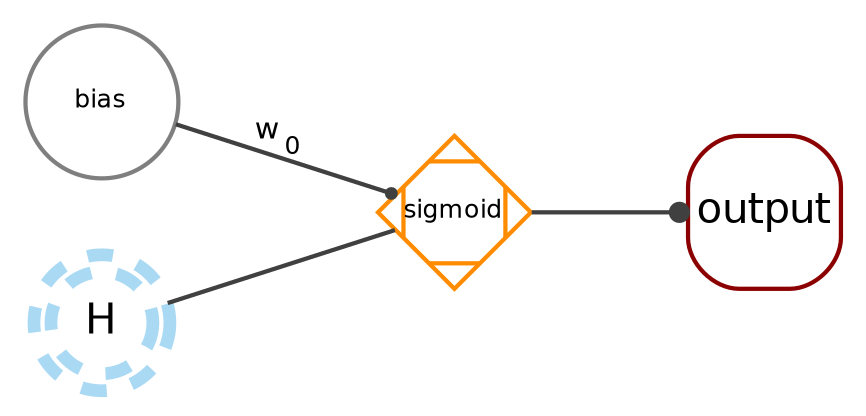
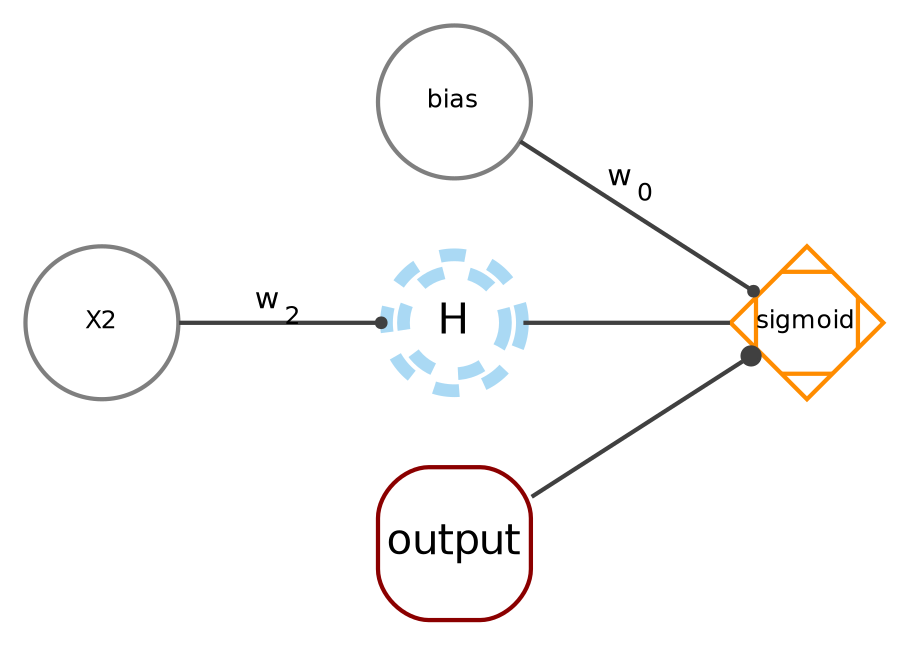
edge "sigmoid" -> "output": reversed
node "X2": added
